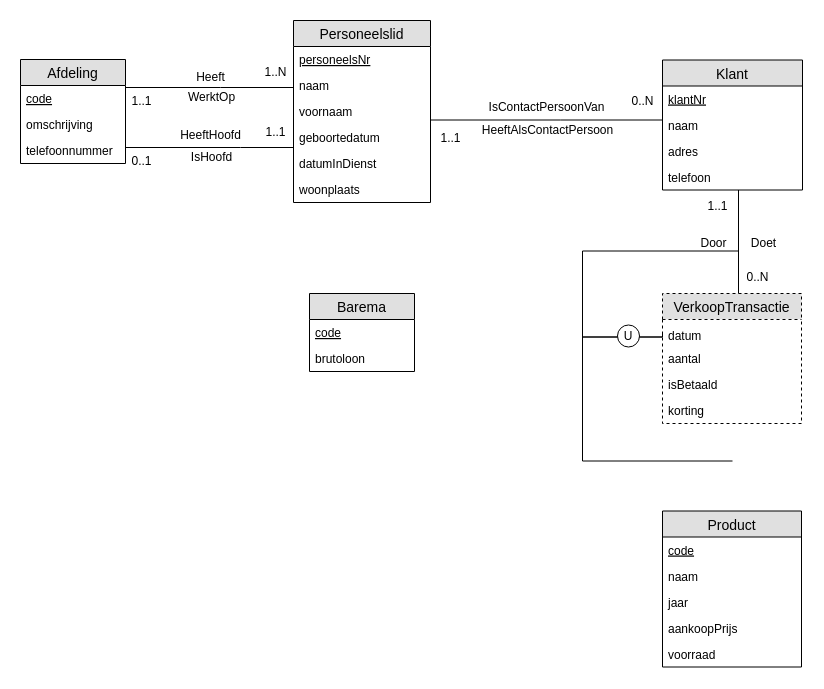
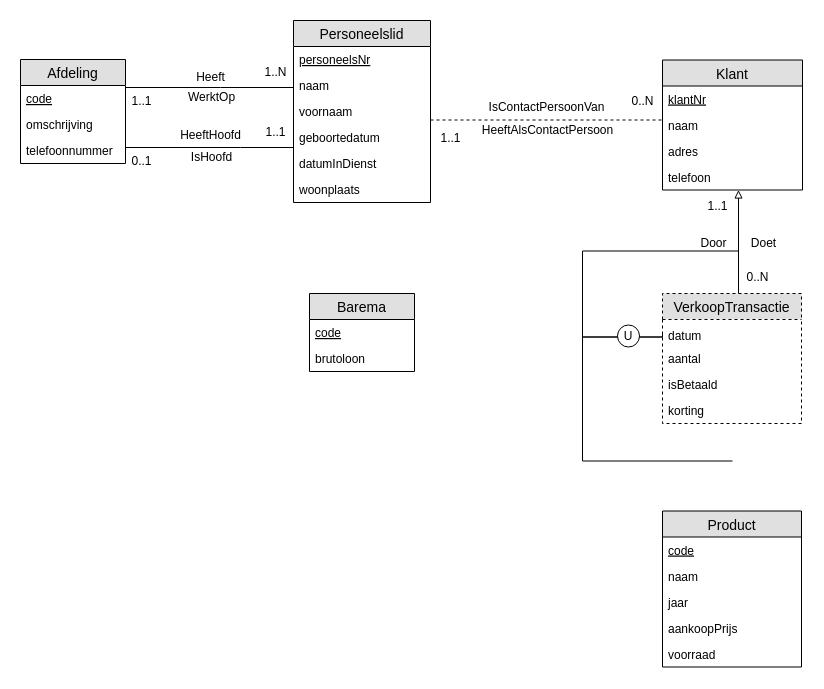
edge "Personeelslid" -- "Klant": style solid -> dashed
edge "Klant" -- "VerkoopTransactie": arrowhead none -> block
